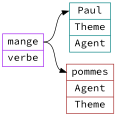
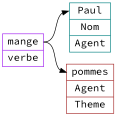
node "Paul": text "Theme" -> "Nom"
